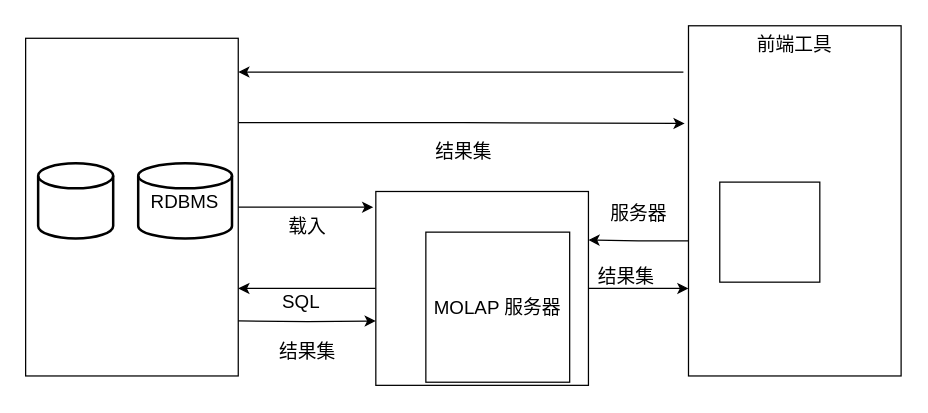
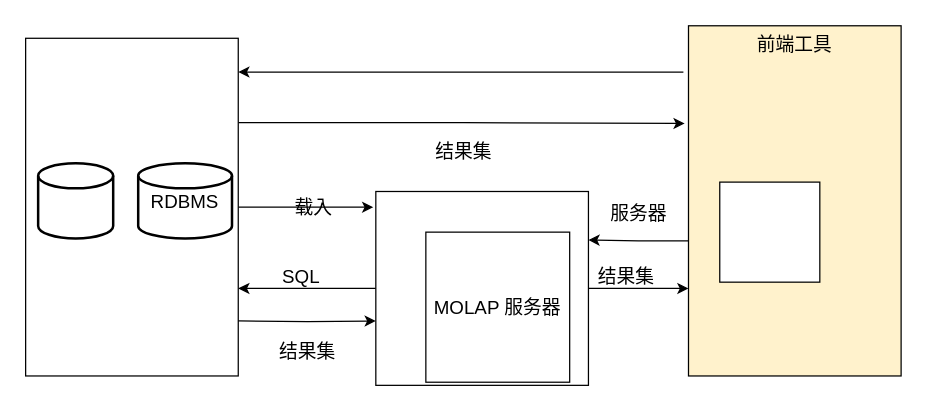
node "前端工具": fillcolor #ffffff -> #fff2cc
node "载入": moved (307, 226) -> (313, 207)
node "SQL": moved (301, 301) -> (301, 276)
